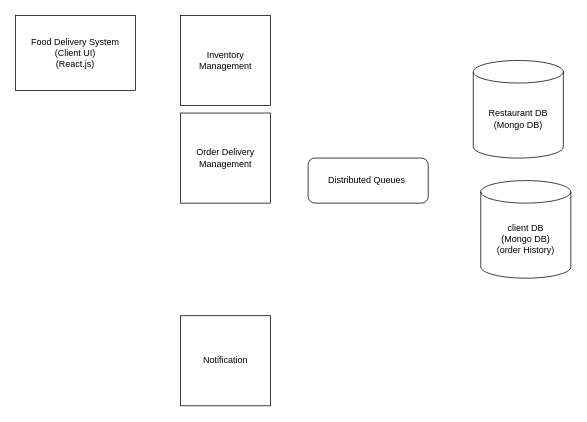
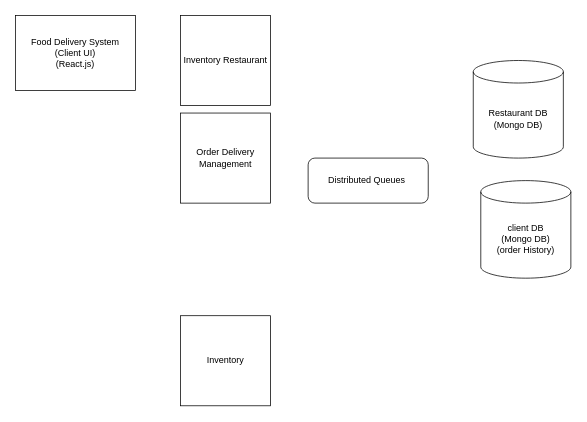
node "Inventory Management": label "Inventory Management" -> "Inventory Restaurant"
node "Notification": label "Notification" -> "Inventory"
